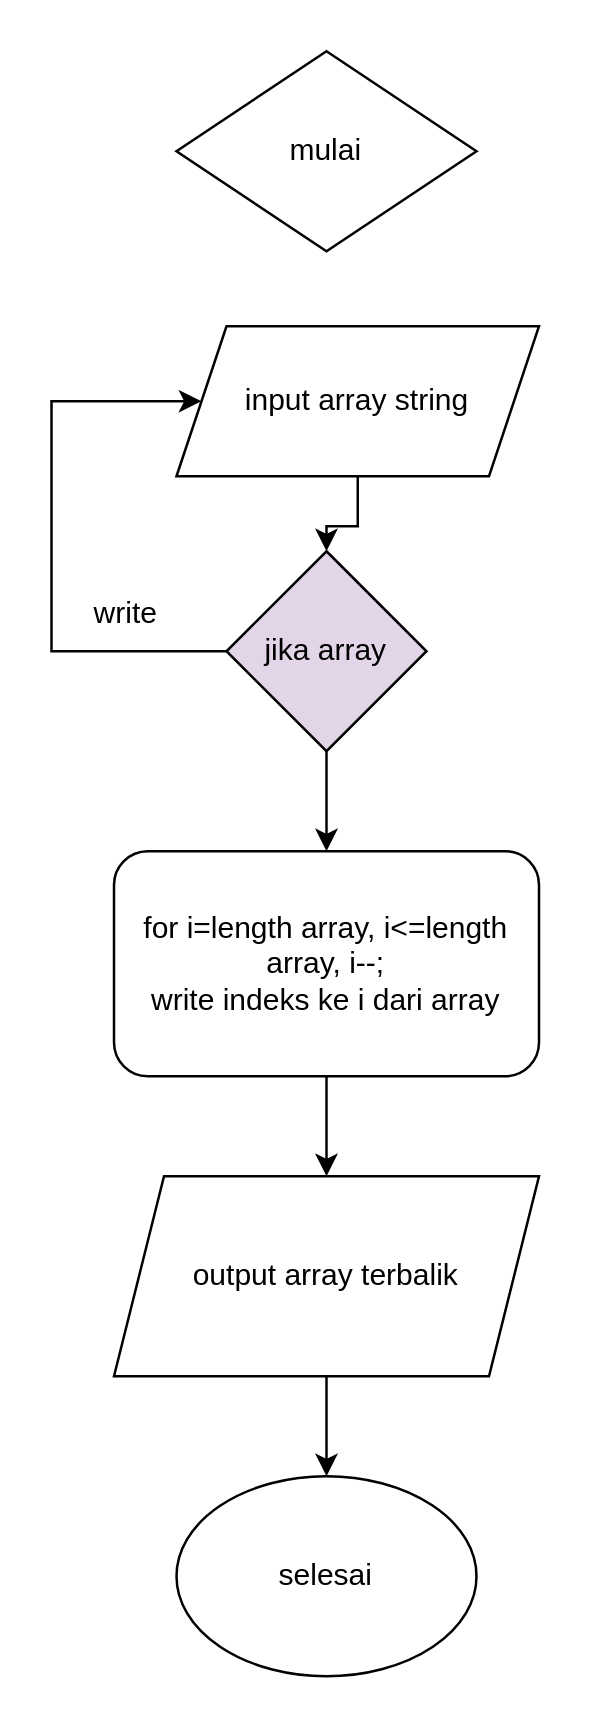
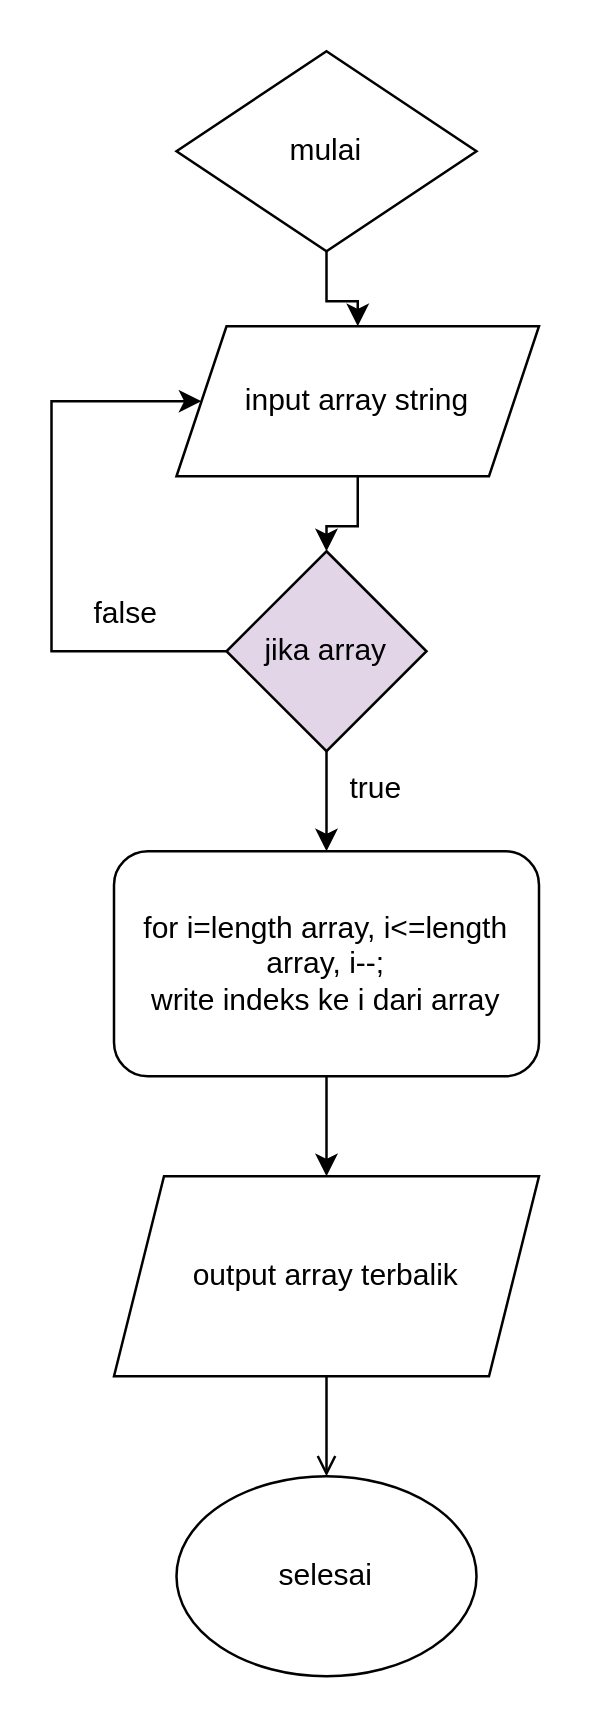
edge "mulai" -> "input array string": added
node "write": label "write" -> "false"
node "true": added
edge "output array terbalik" -> "selesai": arrowhead classic -> open
